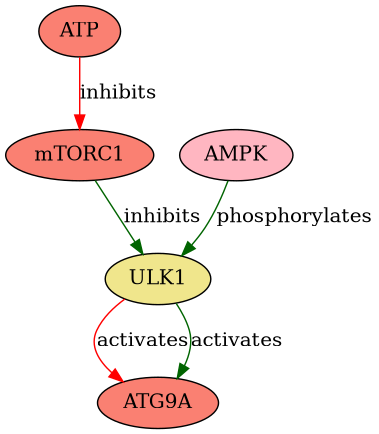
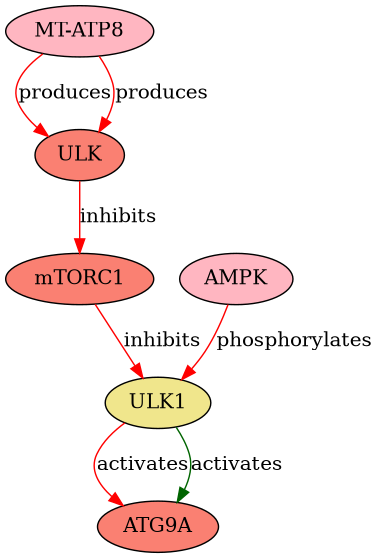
node "ATP": label "ATP" -> "ULK"
node "MT-ATP8": added
edge "mTORC1" -> "ULK1": color darkgreen -> red
edge "AMPK" -> "ULK1": color darkgreen -> red
